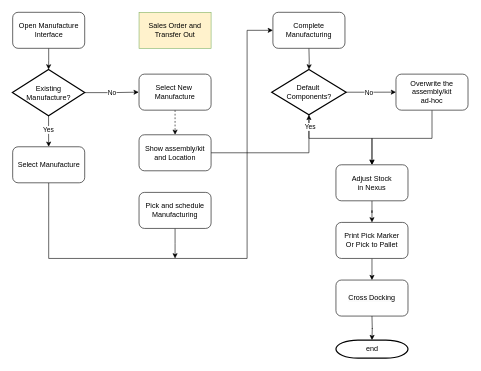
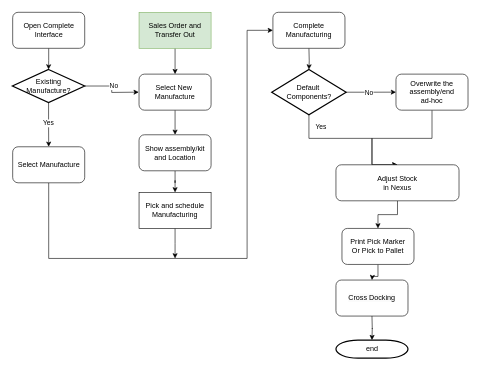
node "Open Manufacture Interface": label "Open Manufacture Interface" -> "Open Complete Interface"
node "Sales Order and Transfer Out": fillcolor #fff2cc -> #d5e8d4
edge "Sales Order and Transfer Out" -> "Select New Manufacture": added
node "Overwrite the assembly/kit ad-hoc": label "Overwrite the assembly/kit ad-hoc" -> "Overwrite the assembly/end ad-hoc"
node "Existing Manufacture?": size 72x46 -> 72x33
edge "Select New Manufacture" -> "Show assembly/kit and Location": style dashed -> solid
edge "Show assembly/kit and Location" -> "Default Components?": now "Show assembly/kit and Location" -> "Pick and schedule Manufacturing"
node "Adjust Stock in Nexus": size 72x36 -> 123x36
node "Pick and schedule Manufacturing": shape rounded rectangle -> rectangle
node "Print Pick Marker Or Pick to Pallet": moved (372, 240) -> (378, 246)
